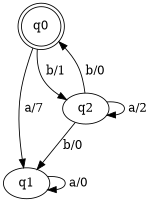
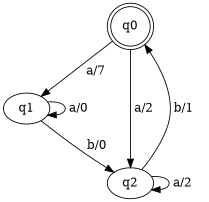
edge "q0" -> "q2": label " b/1   " -> " a/2   "
edge "q2" -> "q0": label " b/0   " -> " b/1   "
edge "q2" -> "q1": reversed
